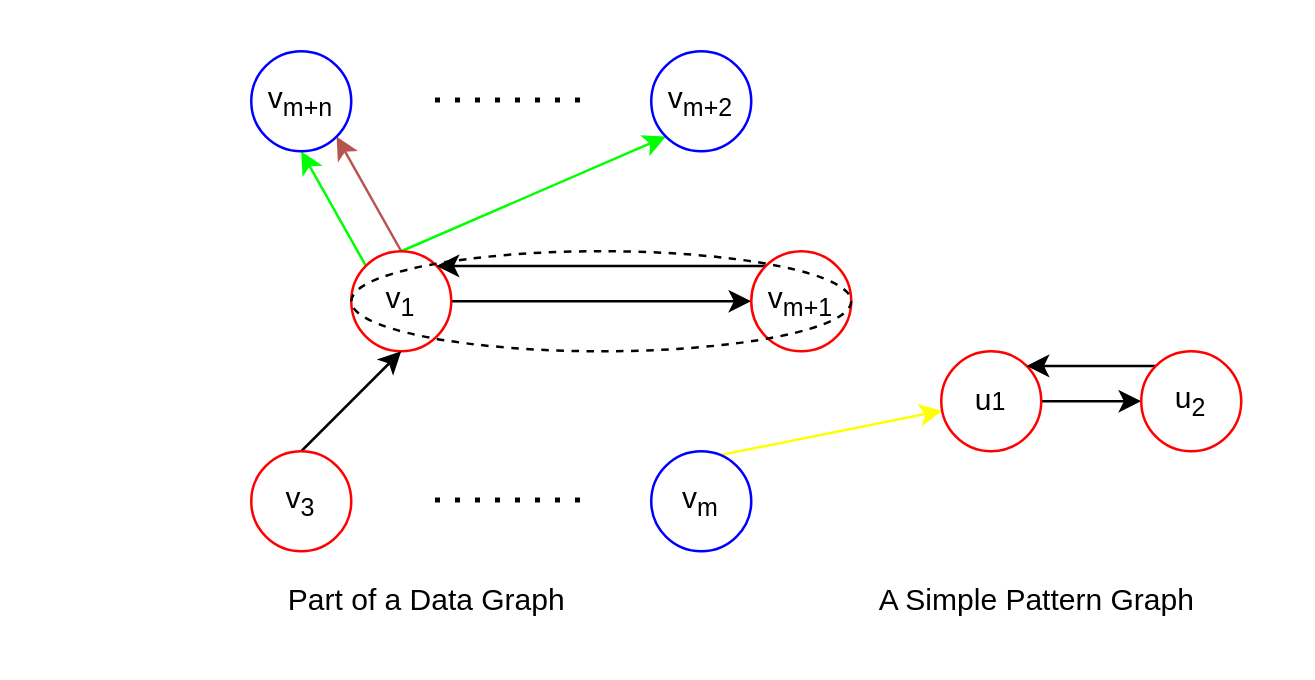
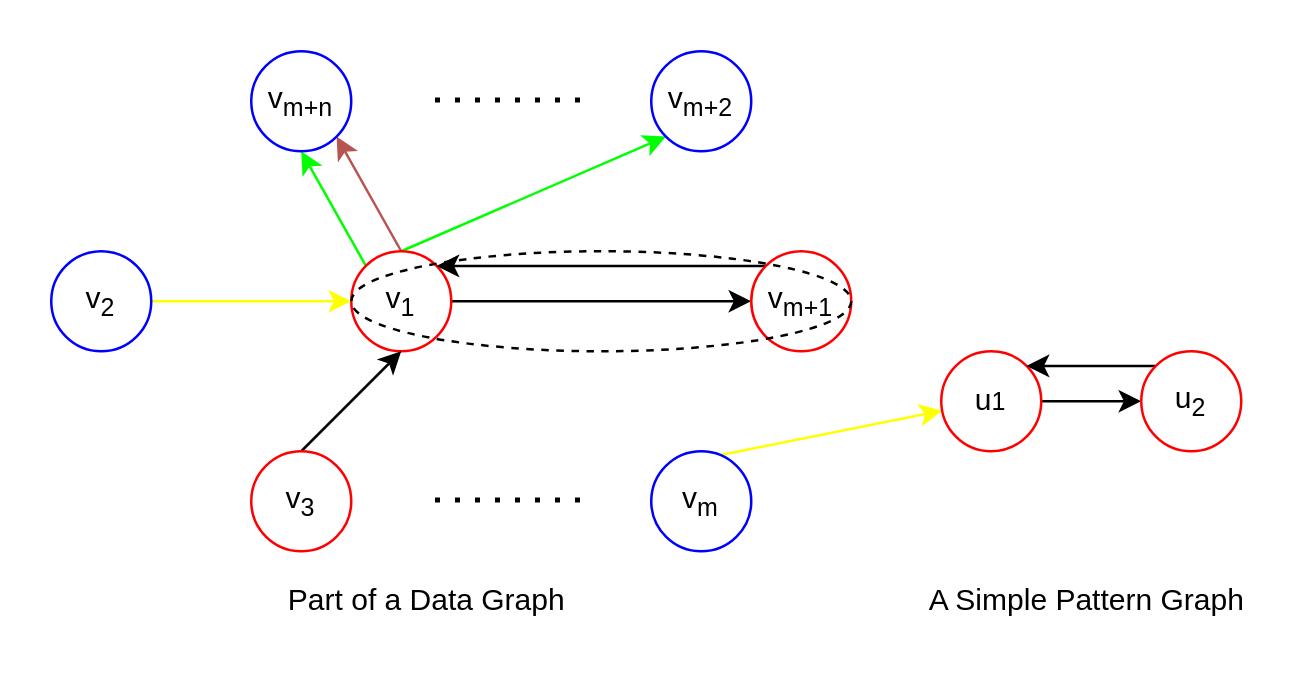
node "v2": added
edge "v2" -> "v1": added
node "A Simple Pattern Graph": moved (1036, 601) -> (1086, 601)
